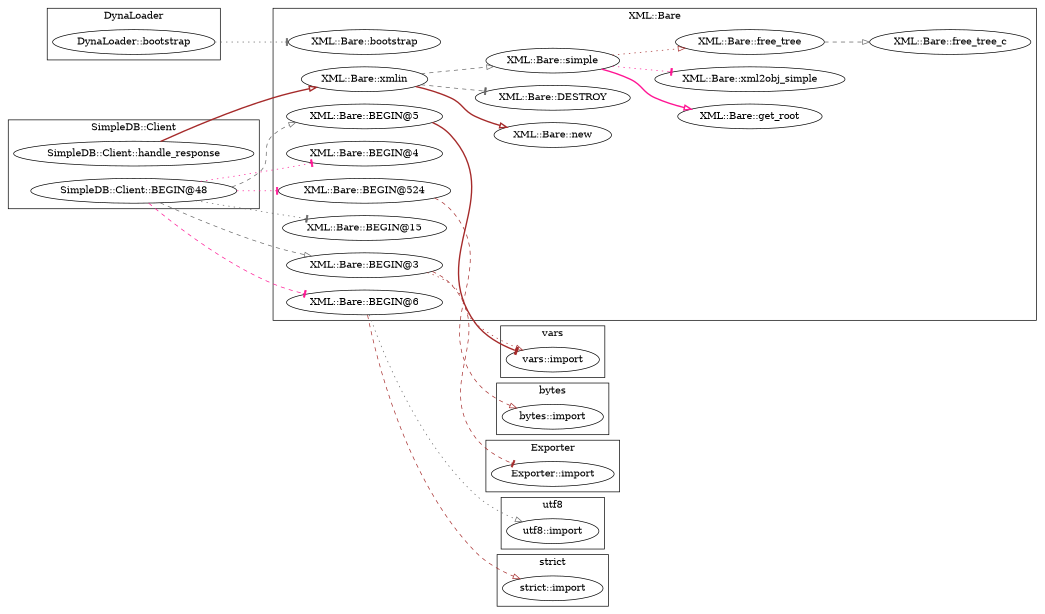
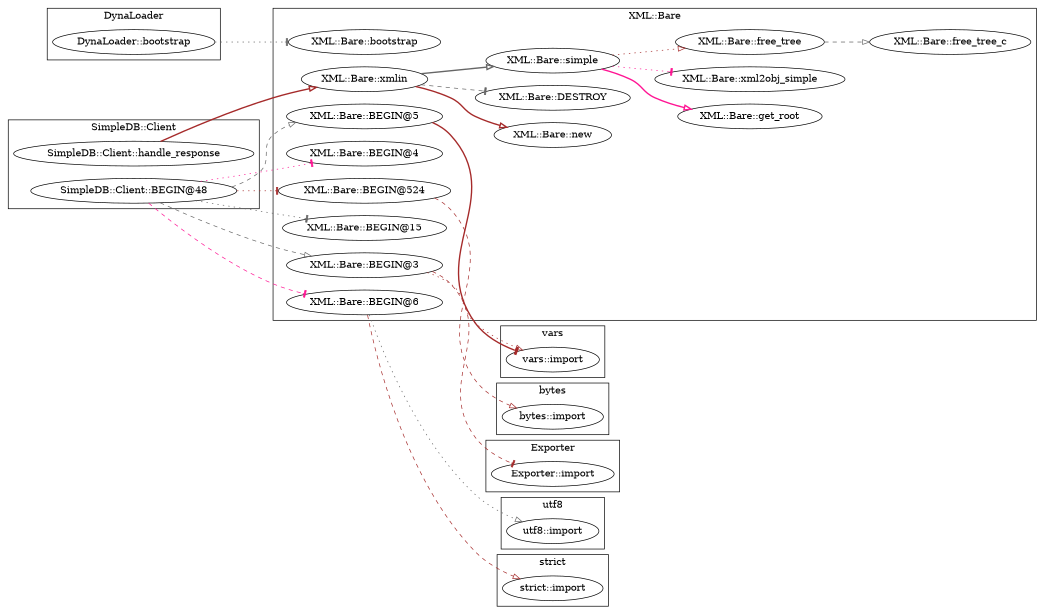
edge "XML::Bare::xmlin" -> "XML::Bare::simple": style dashed -> bold
edge "SimpleDB::Client::BEGIN@48" -> "XML::Bare::BEGIN@524": color deeppink -> brown
